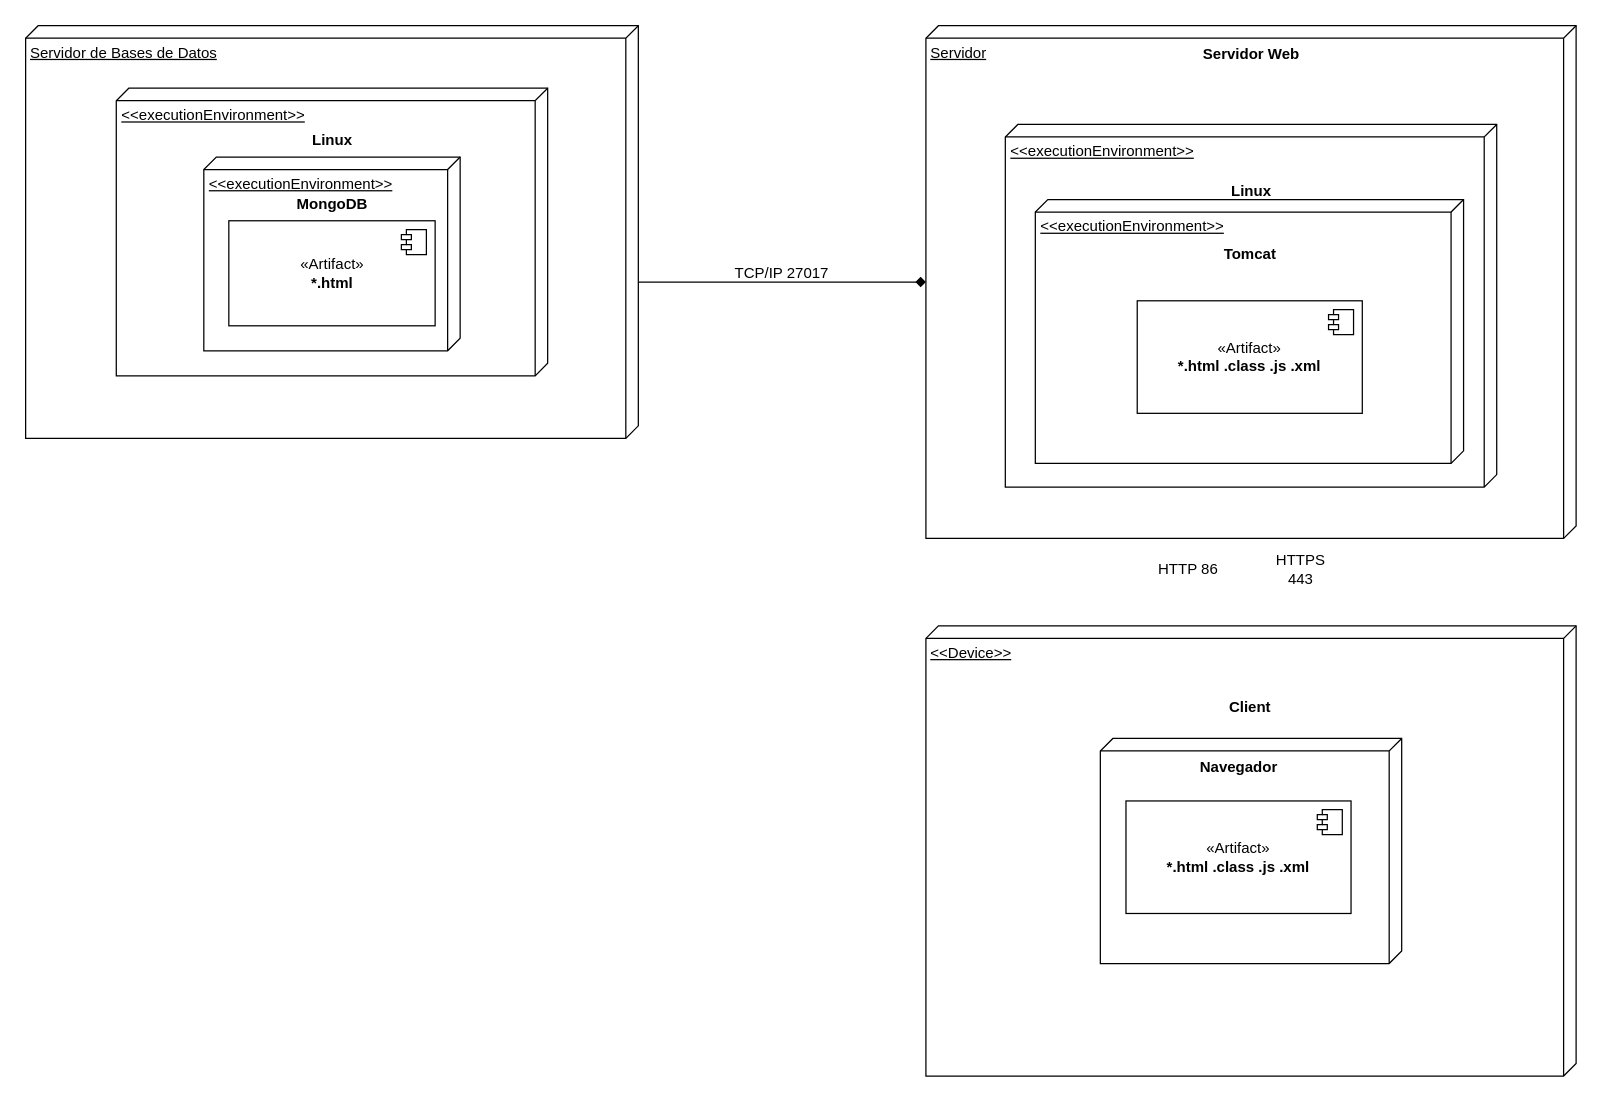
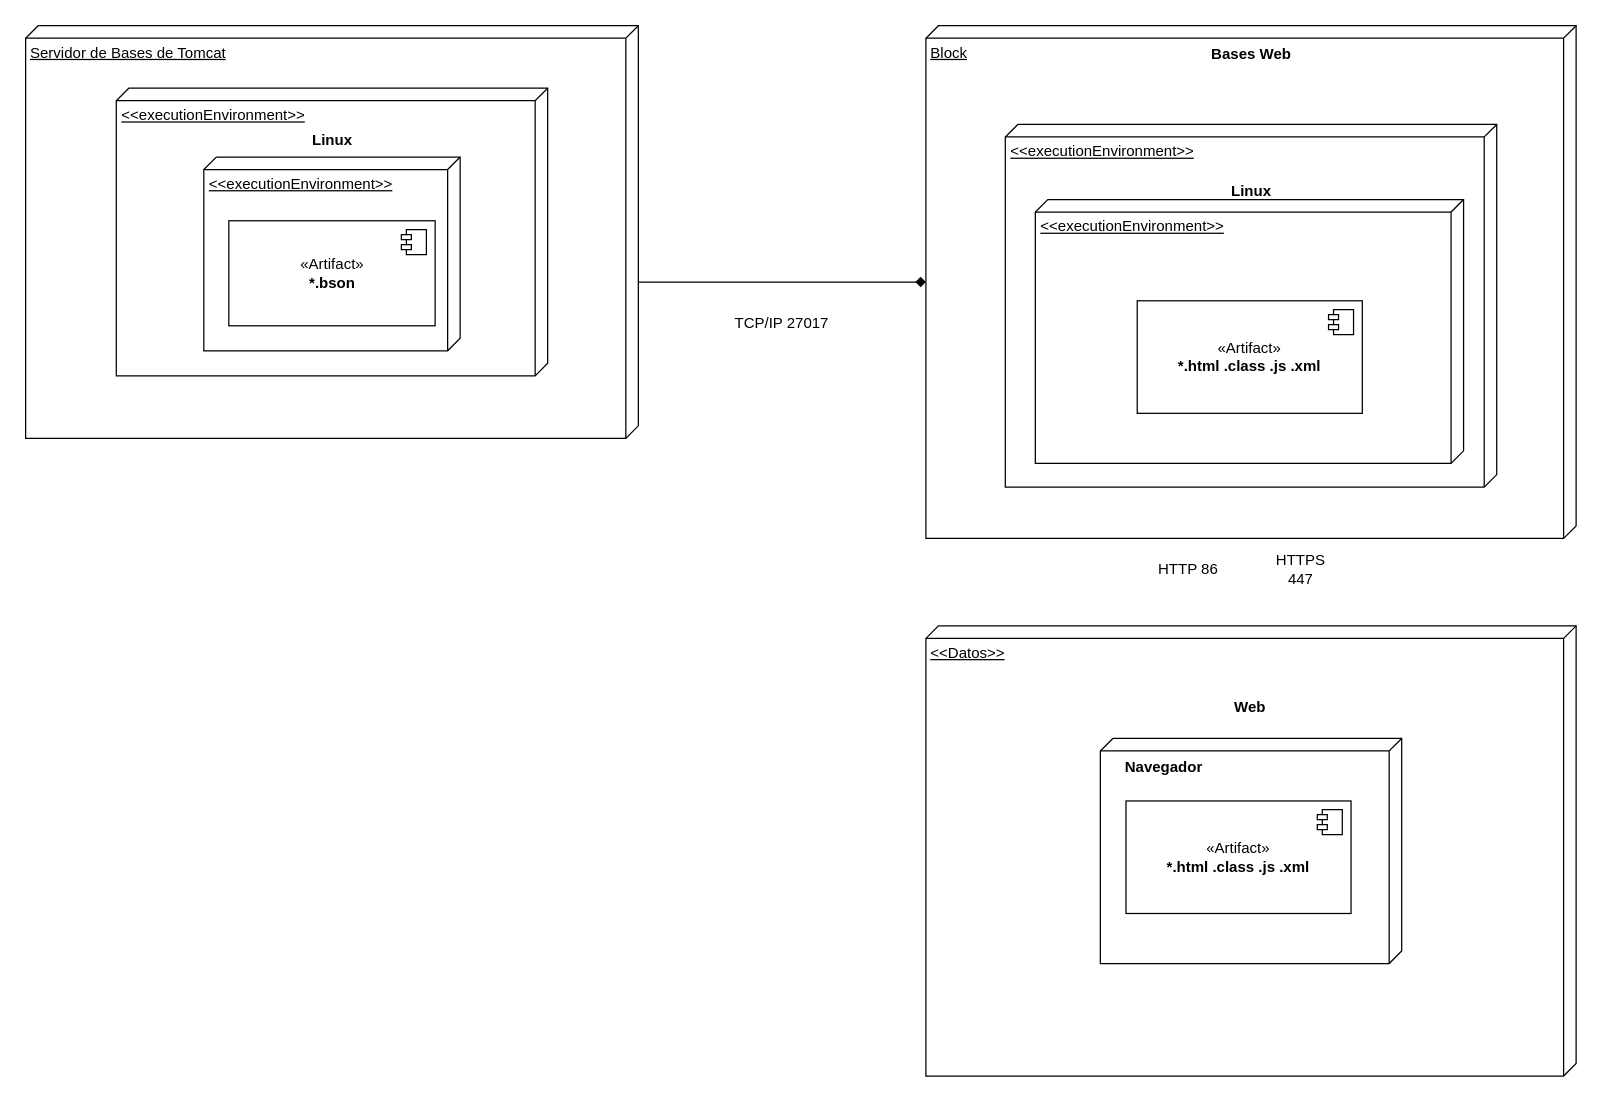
node "Servidor de Bases de Datos": label "Servidor de Bases de Datos" -> "Servidor de Bases de Tomcat"
node "Servidor": label "Servidor" -> "Block"
node "Servidor Web": label "Servidor Web" -> "Bases Web"
node "MongoDB": removed
node "Tomcat": removed
node "«Artifact» *.html": label "«Artifact» *.html" -> "«Artifact» *.bson"
node "TCP/IP 27017": moved (782, 273) -> (782, 323)
node "HTTPS 443": label "HTTPS 443" -> "HTTPS 447"
node "<<Device>>": label "<<Device>>" -> "<<Datos>>"
node "Client": label "Client" -> "Web"
node "Navegador": moved (1238, 767) -> (1163, 767)
